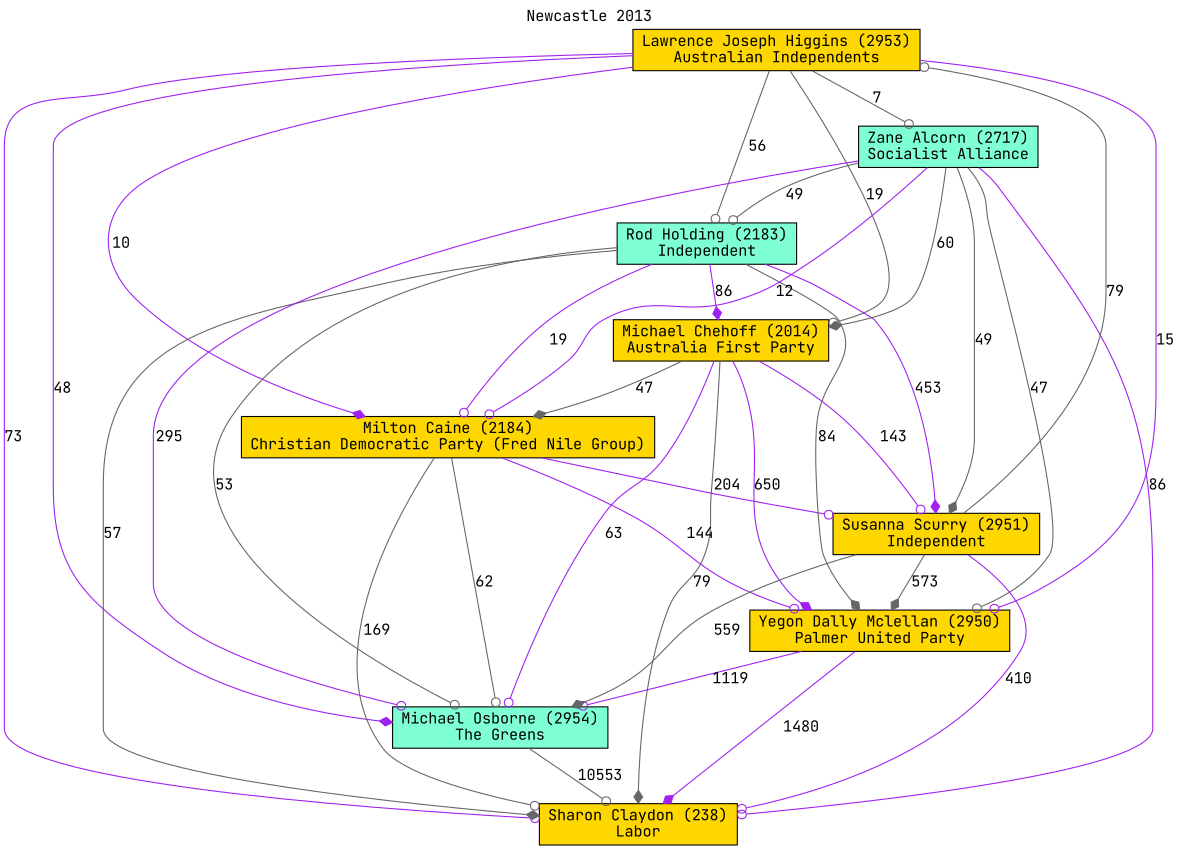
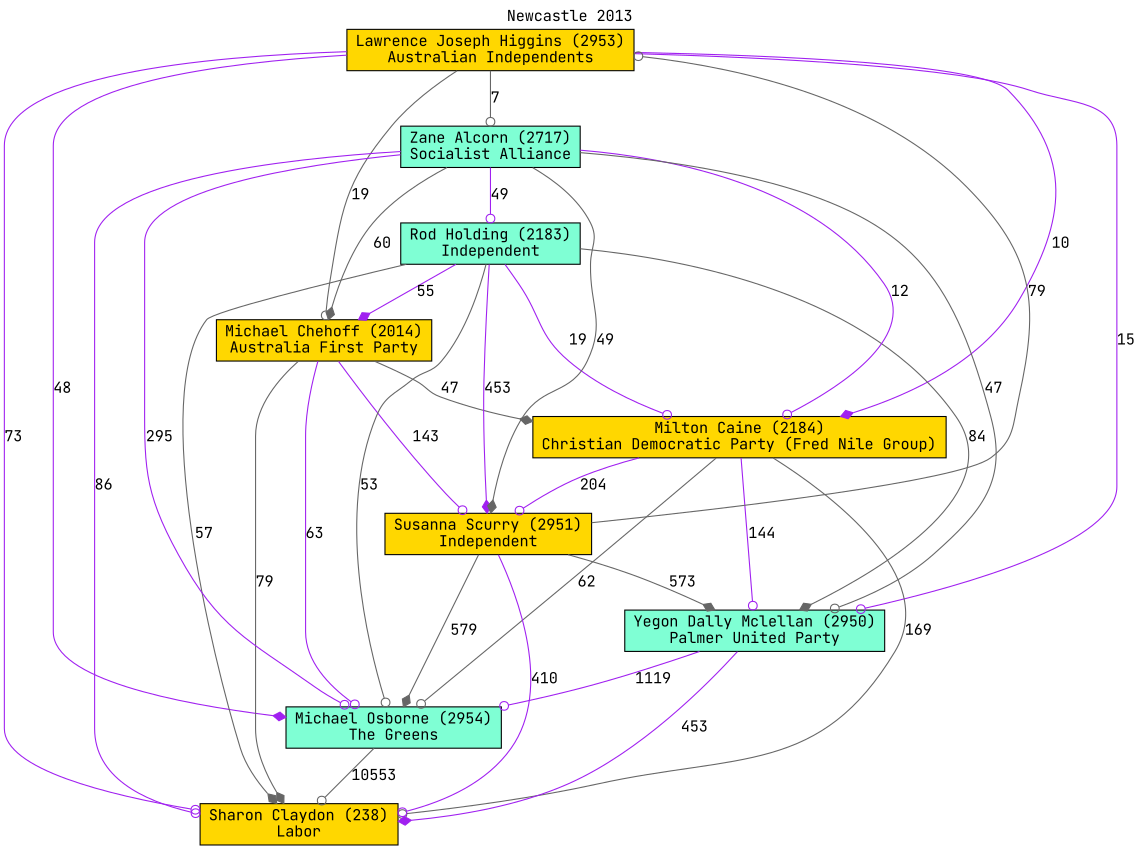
edge "Lawrence Joseph Higgins (2953) Australian Independents" -> "Rod Holding (2183) Independent": removed, label "56"
edge "Zane Alcorn (2717) Socialist Alliance" -> "Rod Holding (2183) Independent": color gray40 -> purple
edge "Rod Holding (2183) Independent" -> "Michael Chehoff (2014) Australia First Party": label "86" -> "55"
edge "Michael Chehoff (2014) Australia First Party" -> "Yegon Dally Mclellan (2950) Palmer United Party": removed, label "650"
edge "Susanna Scurry (2951) Independent" -> "Michael Osborne (2954) The Greens": label "559" -> "579"
node "Yegon Dally Mclellan (2950) Palmer United Party": fillcolor gold -> aquamarine
edge "Yegon Dally Mclellan (2950) Palmer United Party" -> "Sharon Claydon (238) Labor": label "1480" -> "453"
